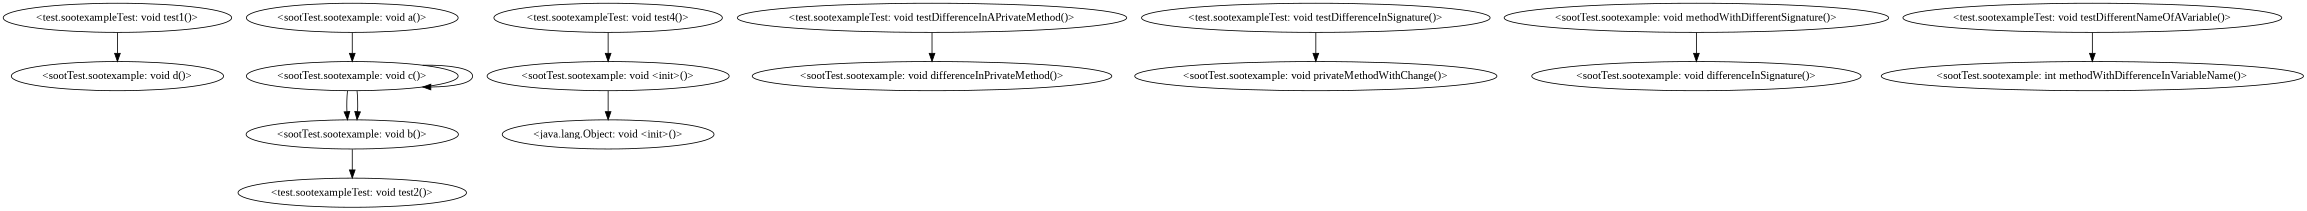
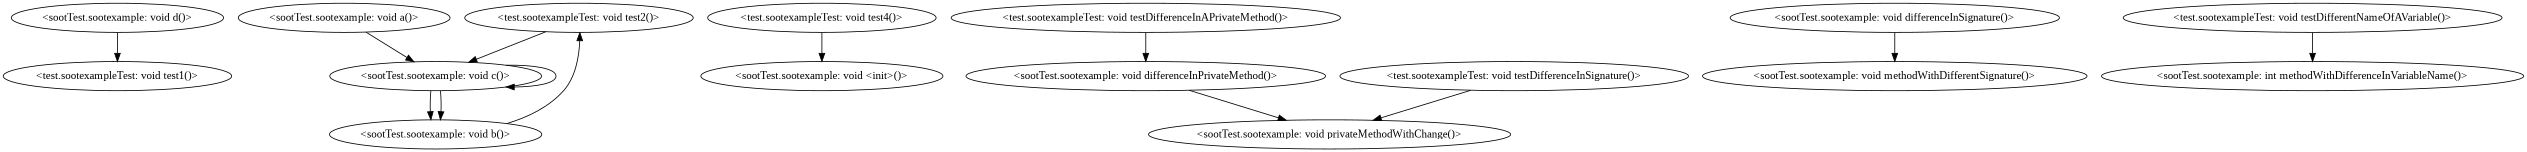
edge "<test.sootexampleTest: void test1()>" -> "<sootTest.sootexample: void d()>": reversed
edge "<sootTest.sootexample: void methodWithDifferentSignature()>" -> "<sootTest.sootexample: void differenceInSignature()>": reversed
edge "<test.sootexampleTest: void test2()>" -> "<sootTest.sootexample: void c()>": added
edge "<sootTest.sootexample: void differenceInPrivateMethod()>" -> "<sootTest.sootexample: void privateMethodWithChange()>": added
node "<java.lang.Object: void <init>()>": removed
